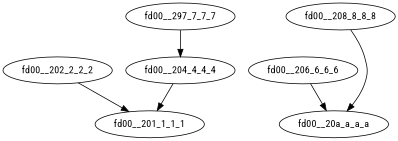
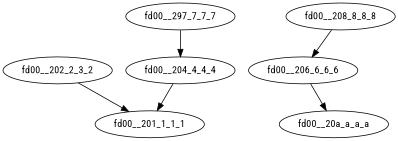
edge "fd00__208_8_8_8" -> "fd00__20a_a_a_a": now "fd00__208_8_8_8" -> "fd00__206_6_6_6"
node "fd00__202_2_2_2": label "fd00__202_2_2_2" -> "fd00__202_2_3_2"
